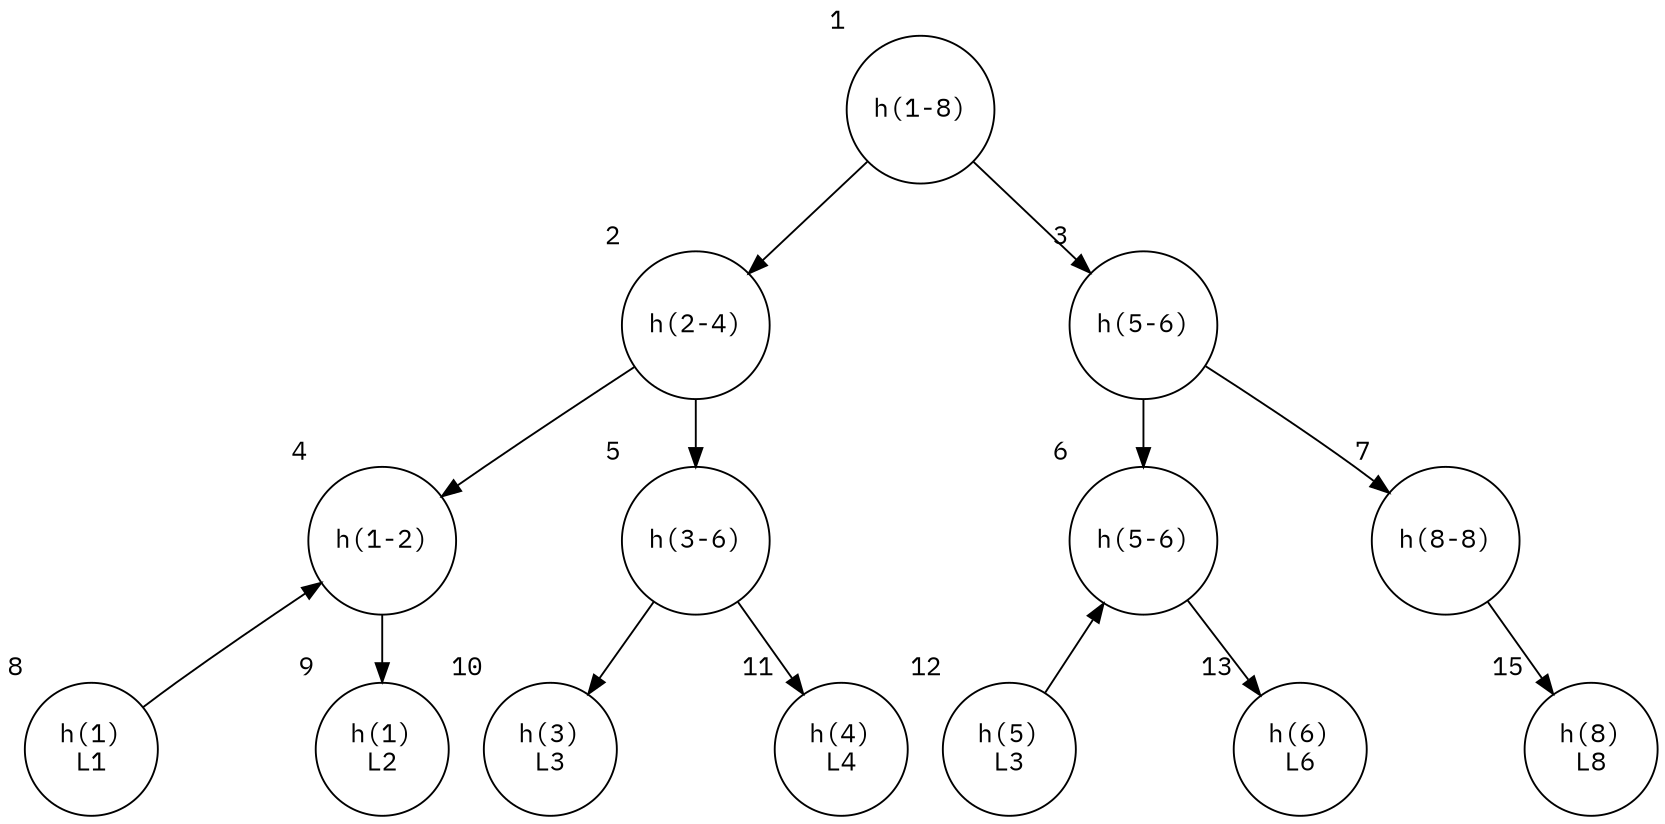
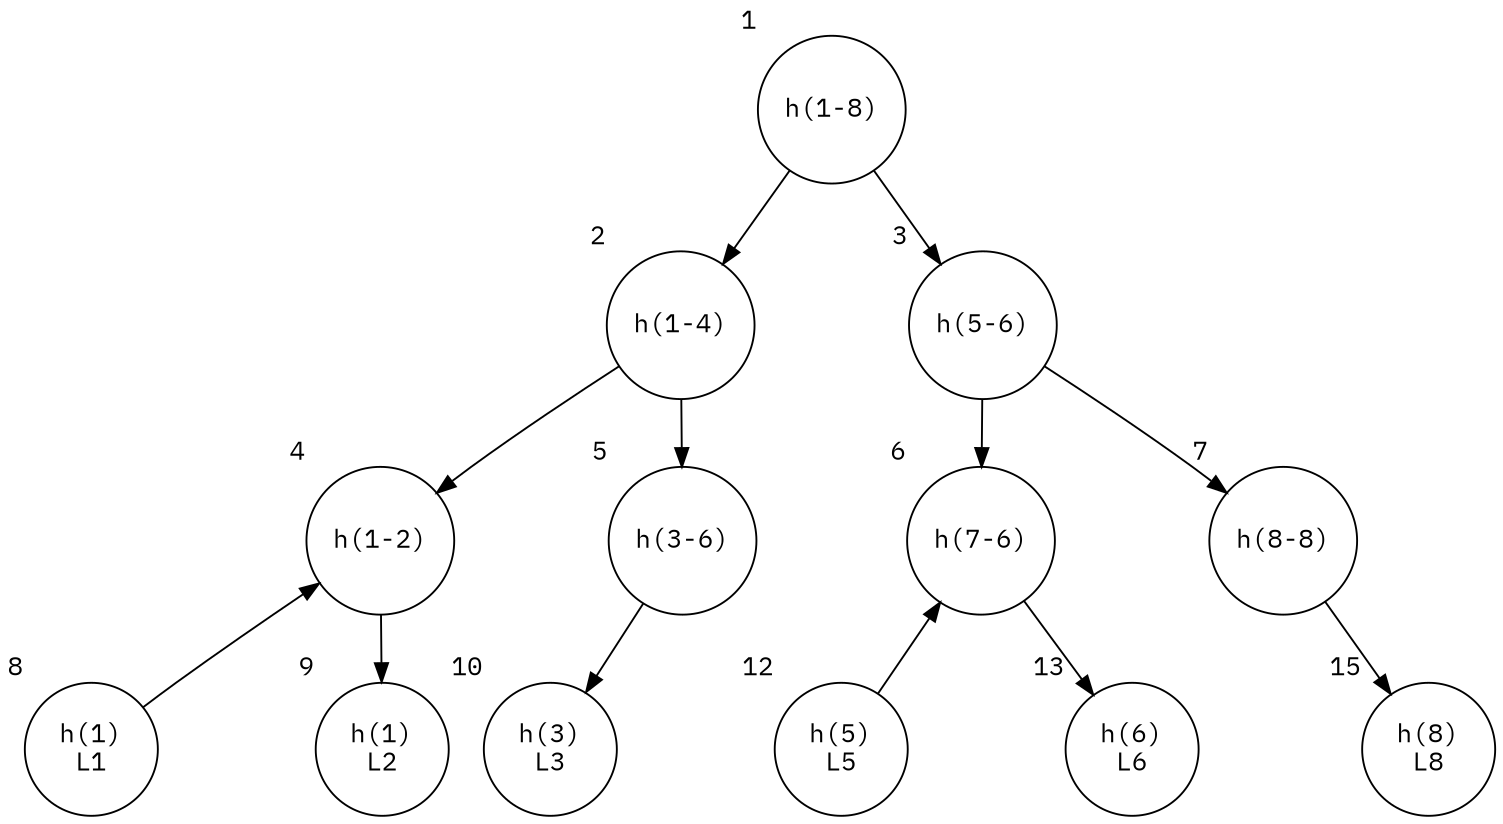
node "h(2-4) 2": label "h(2-4) 2" -> "h(1-4) 2"
node "h(5-6) 6": label "h(5-6) 6" -> "h(7-6) 6"
node "h(4) L4 11": removed
node "h(5) L3 12": label "h(5) L3 12" -> "h(5) L5 12"
